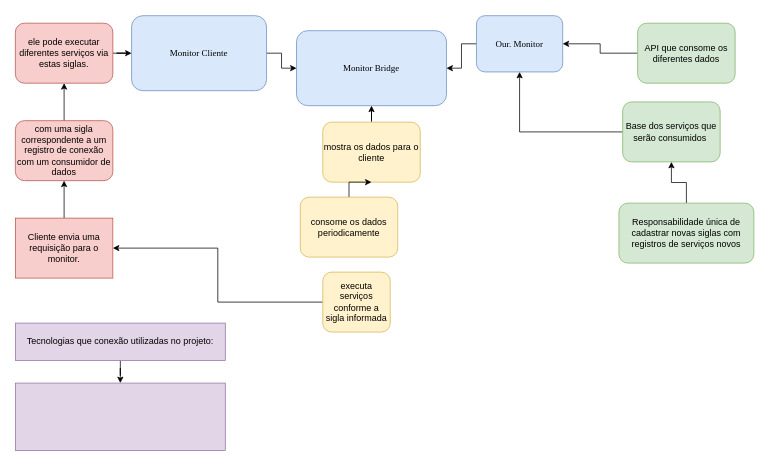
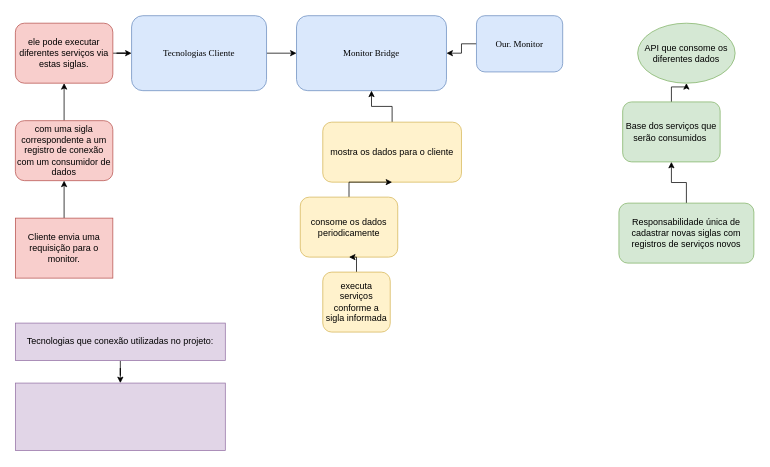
edge "API que consome os diferentes dados" -> "Our. Monitor": removed
node "Monitor Cliente": label "Monitor Cliente" -> "Tecnologias Cliente"
node "API que consome os diferentes dados": shape rounded rectangle -> ellipse
node "Monitor Bridge": moved (372, 68) -> (372, 53)
edge "Base dos serviços que serão consumidos" -> "Our. Monitor": now "Base dos serviços que serão consumidos" -> "API que consome os diferentes dados"
node "mostra os dados para o cliente": size 98x60 -> 139x60
edge "executa serviços conforme a sigla informada" -> "Cliente envia uma requisição para o monitor.": now "executa serviços conforme a sigla informada" -> "consome os dados periodicamente"
